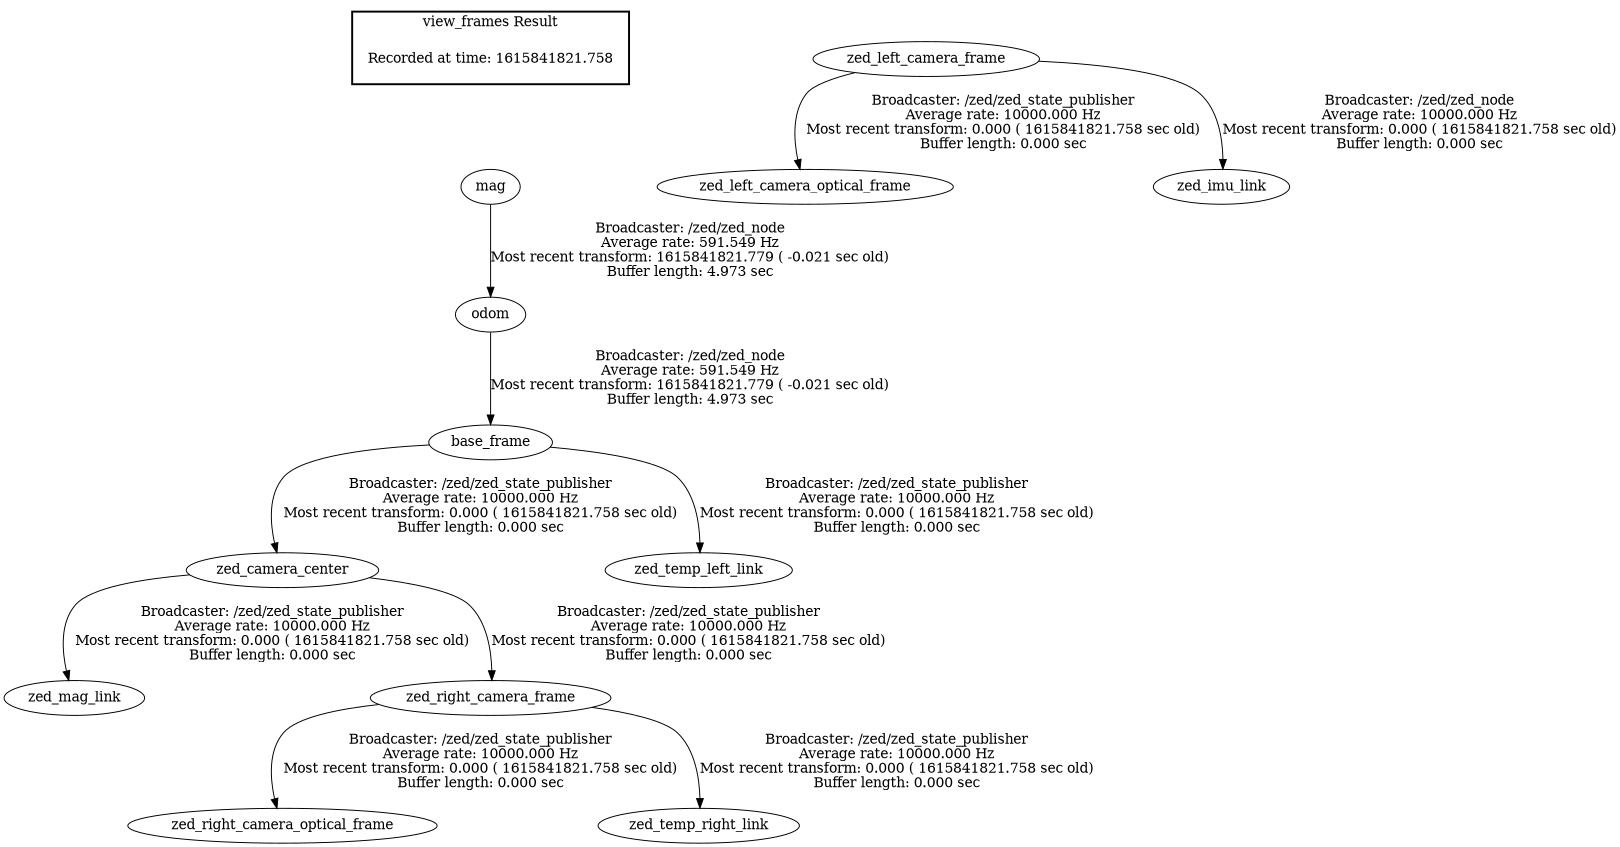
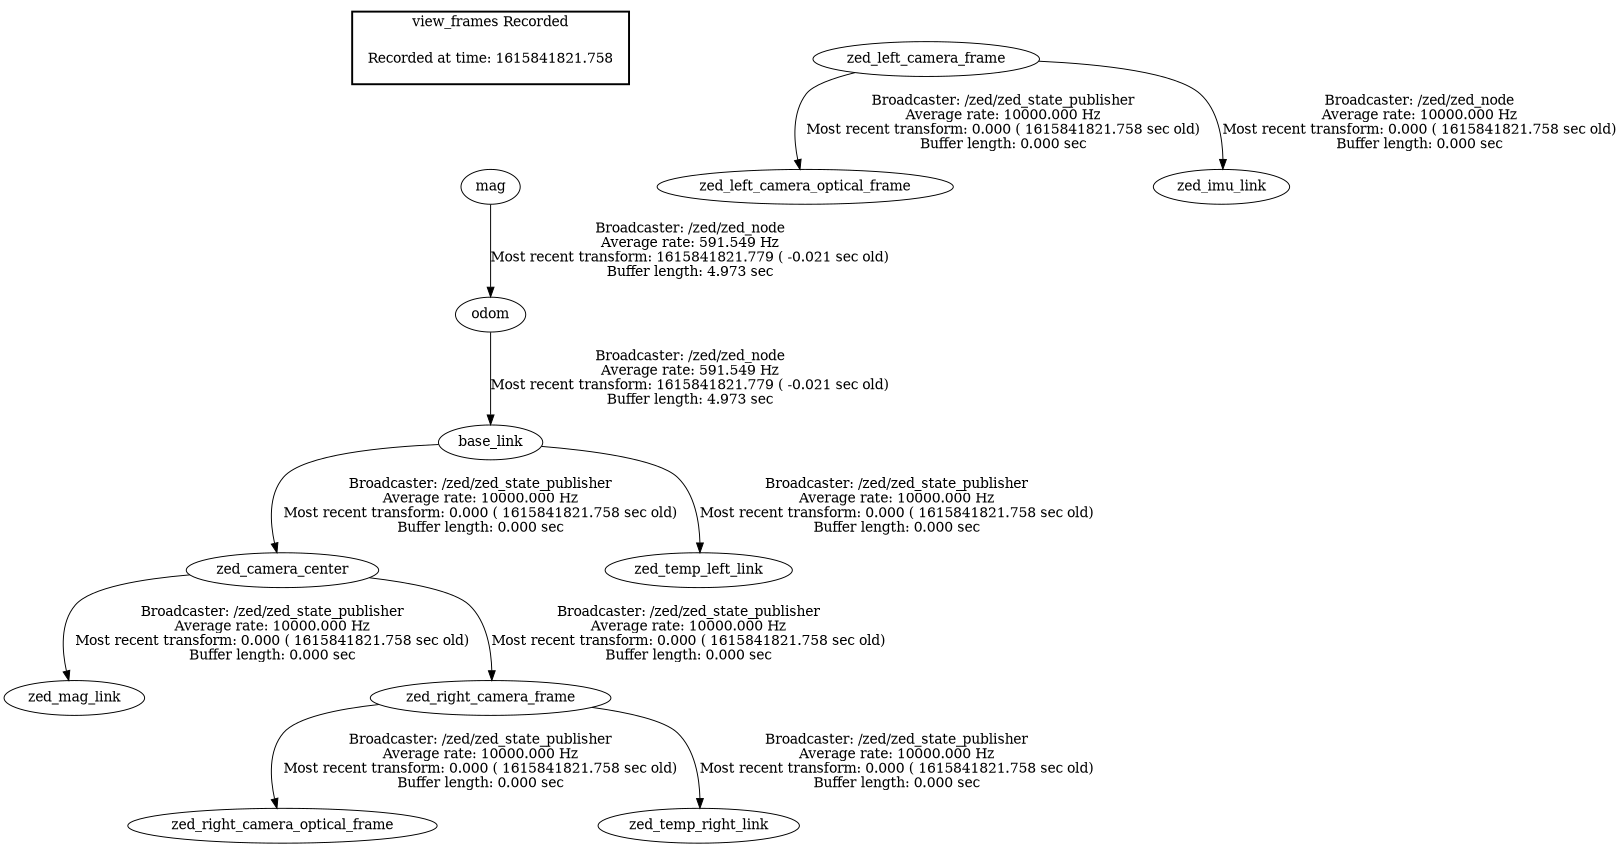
cluster "view_frames Result": label "view_frames Result" -> "view_frames Recorded"
node "base_frame": label "base_frame" -> "base_link"
